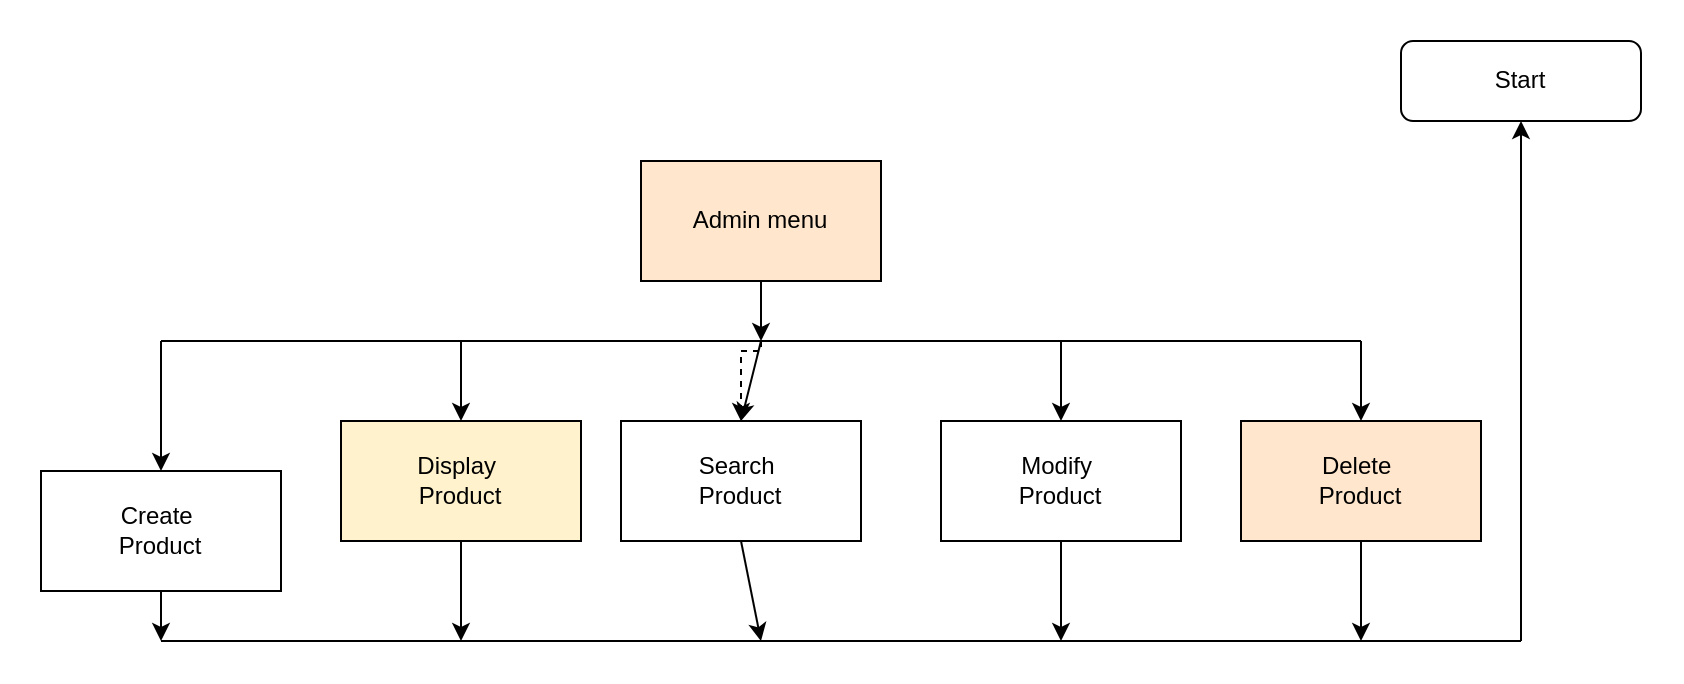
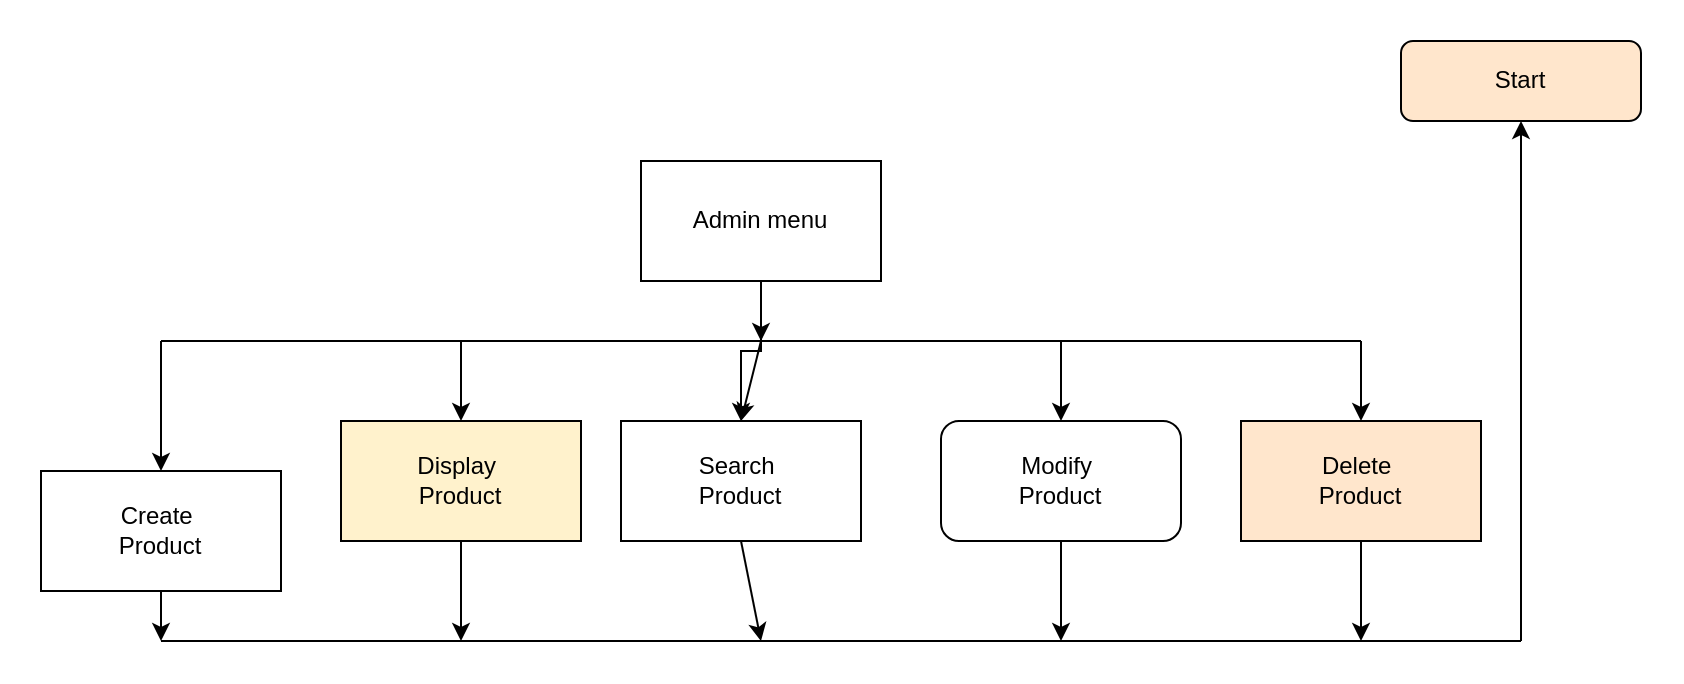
node "Start": fillcolor #ffffff -> #ffe6cc
node "Admin menu": fillcolor #ffe6cc -> #ffffff
edge "Admin menu" -> "Search Product": style dashed -> solid
node "Modify Product": shape rectangle -> rounded rectangle
